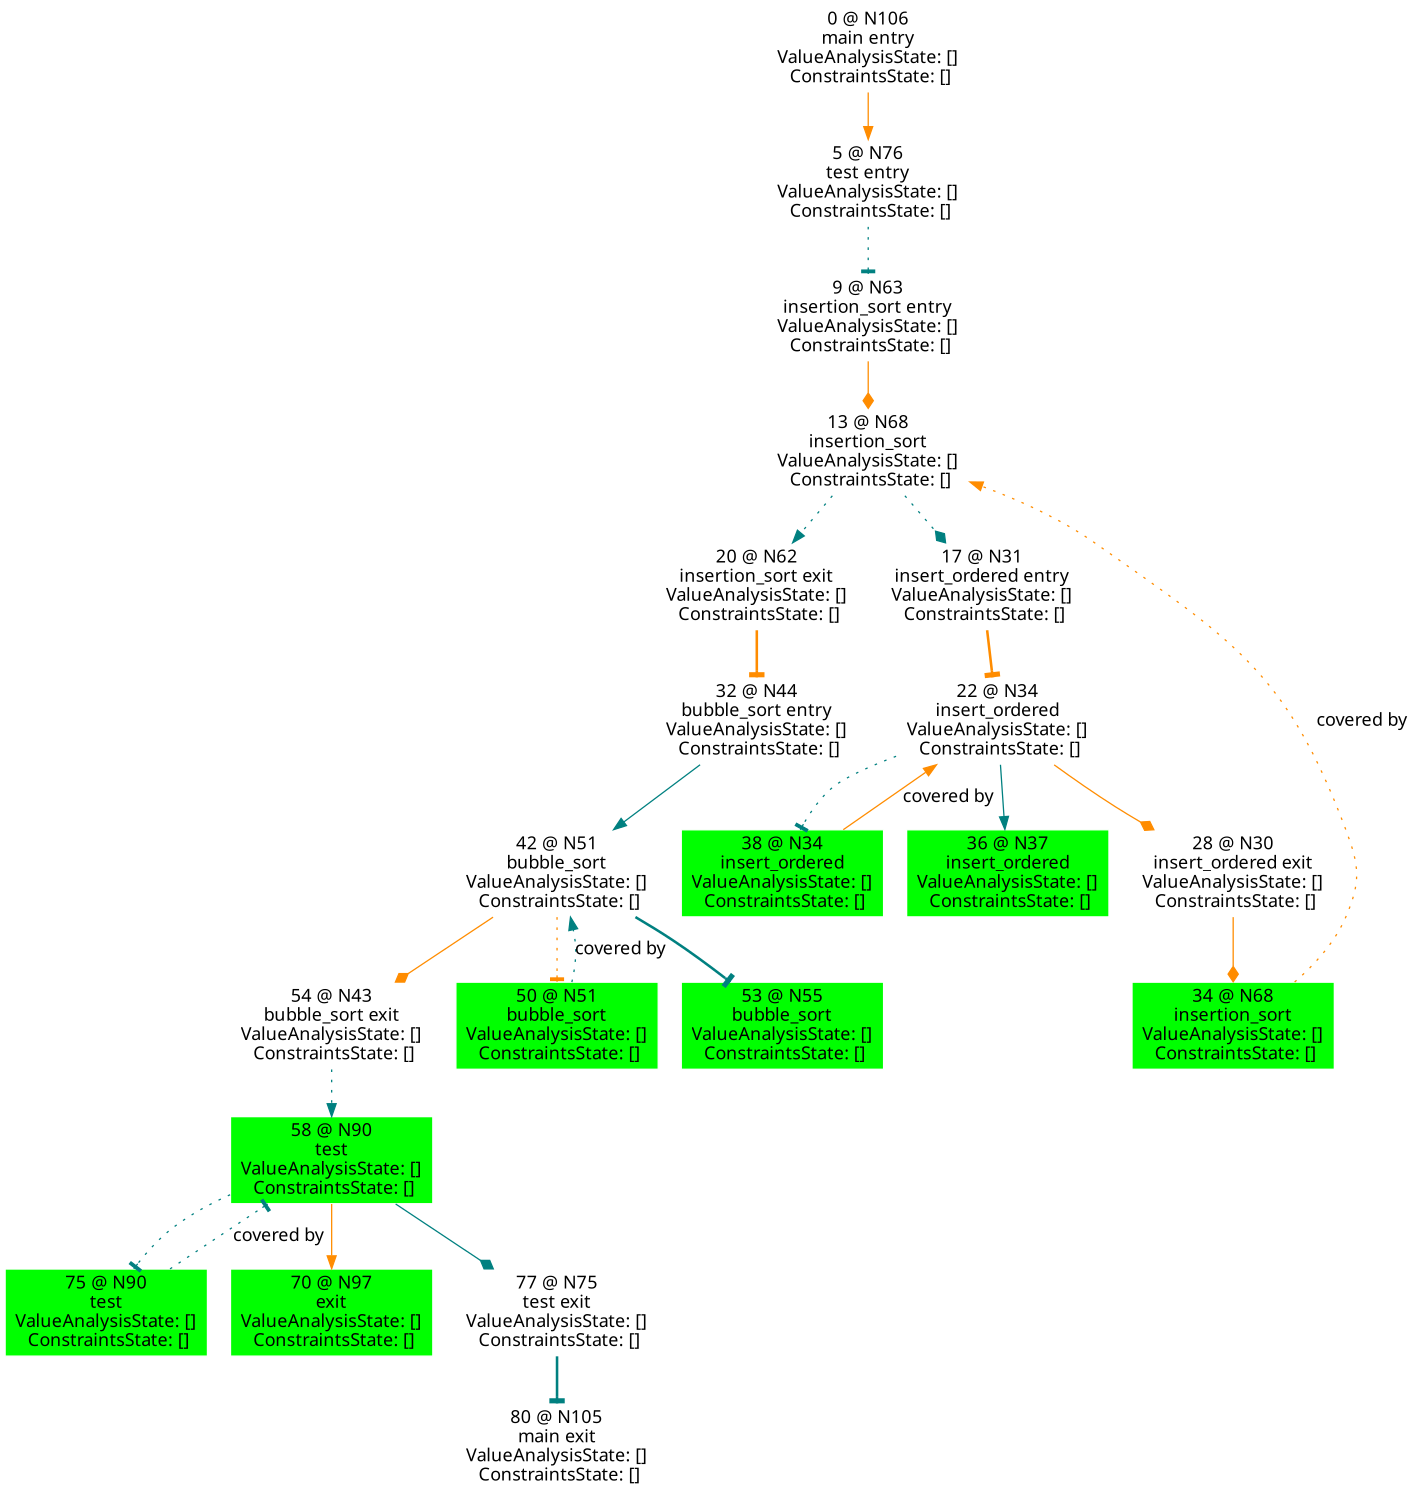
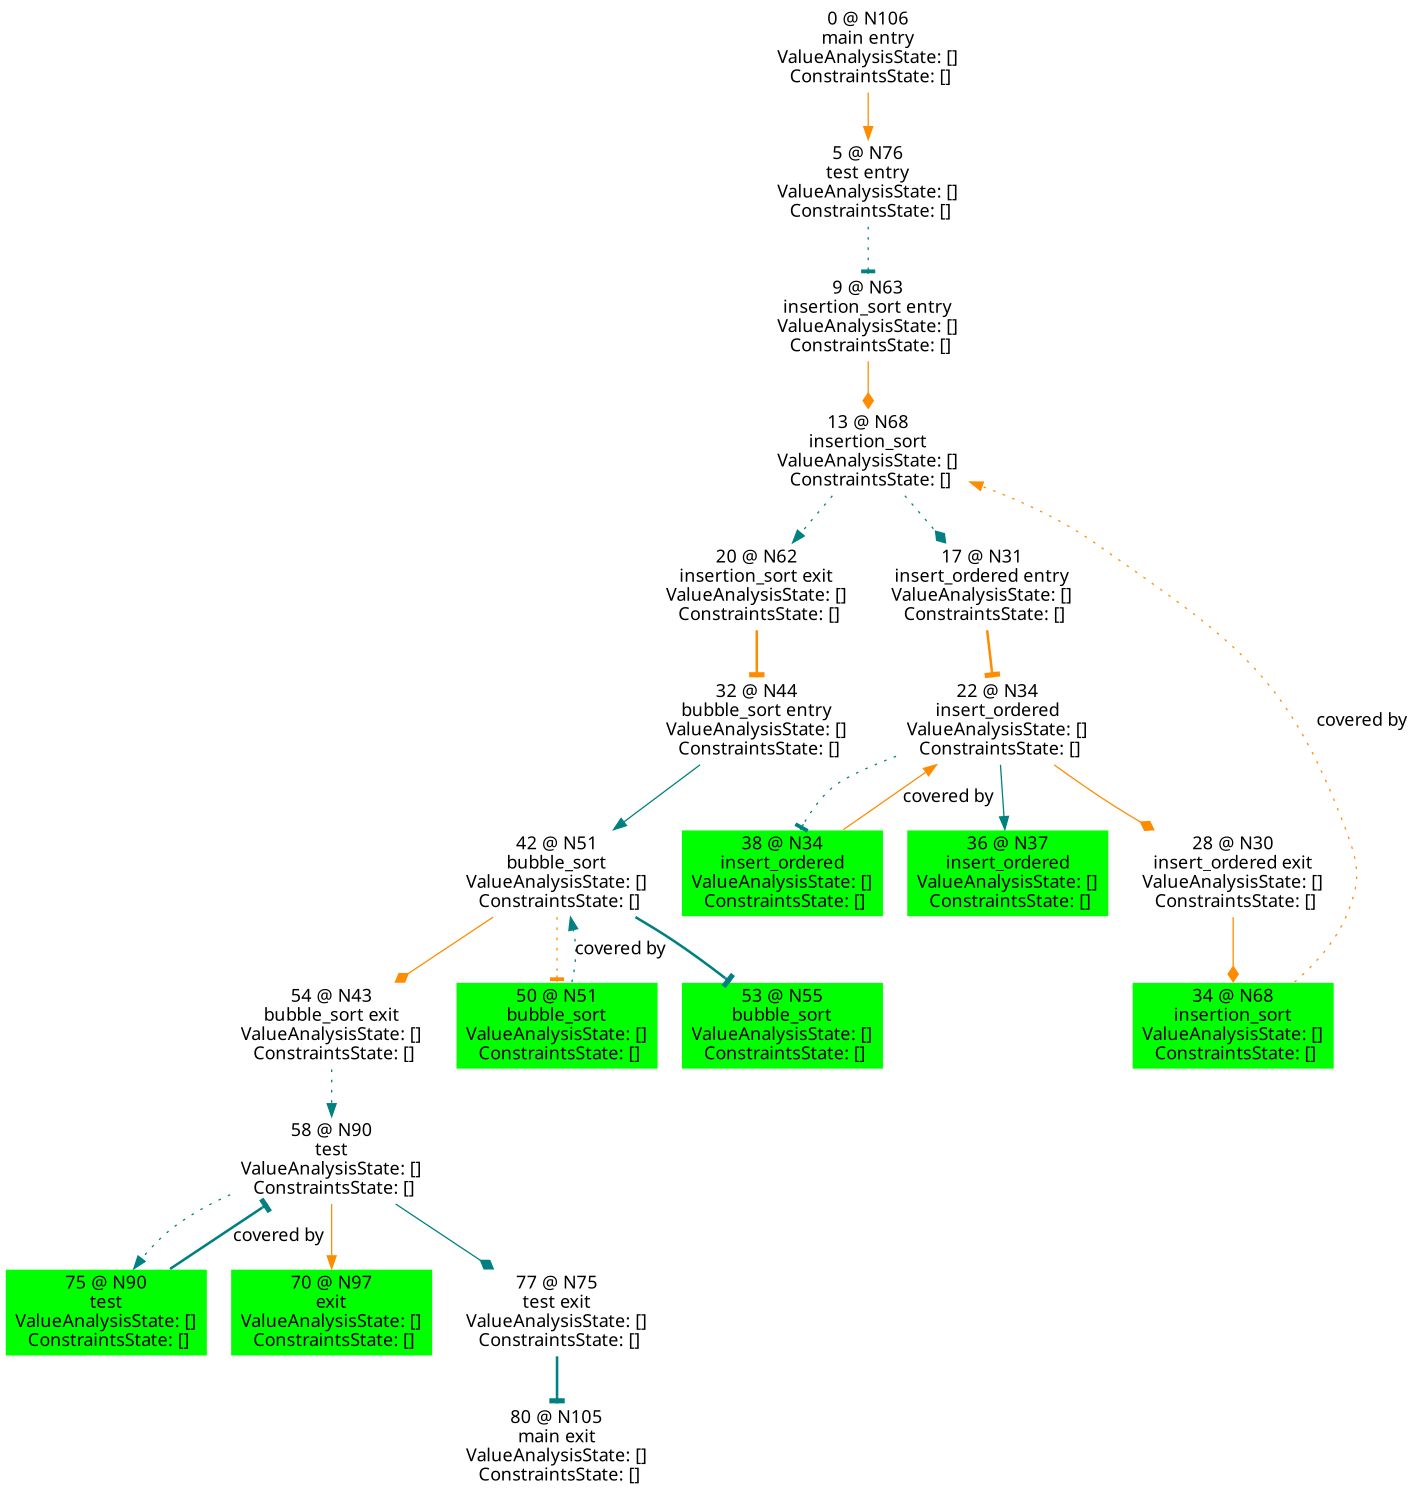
node "58 @ N90 test ValueAnalysisState: [] ConstraintsState: []": fillcolor green -> white
edge "58 @ N90 test ValueAnalysisState: [] ConstraintsState: []" -> "75 @ N90 test ValueAnalysisState: [] ConstraintsState: []": arrowhead tee -> normal
edge "75 @ N90 test ValueAnalysisState: [] ConstraintsState: []" -> "58 @ N90 test ValueAnalysisState: [] ConstraintsState: []": style dotted -> bold
